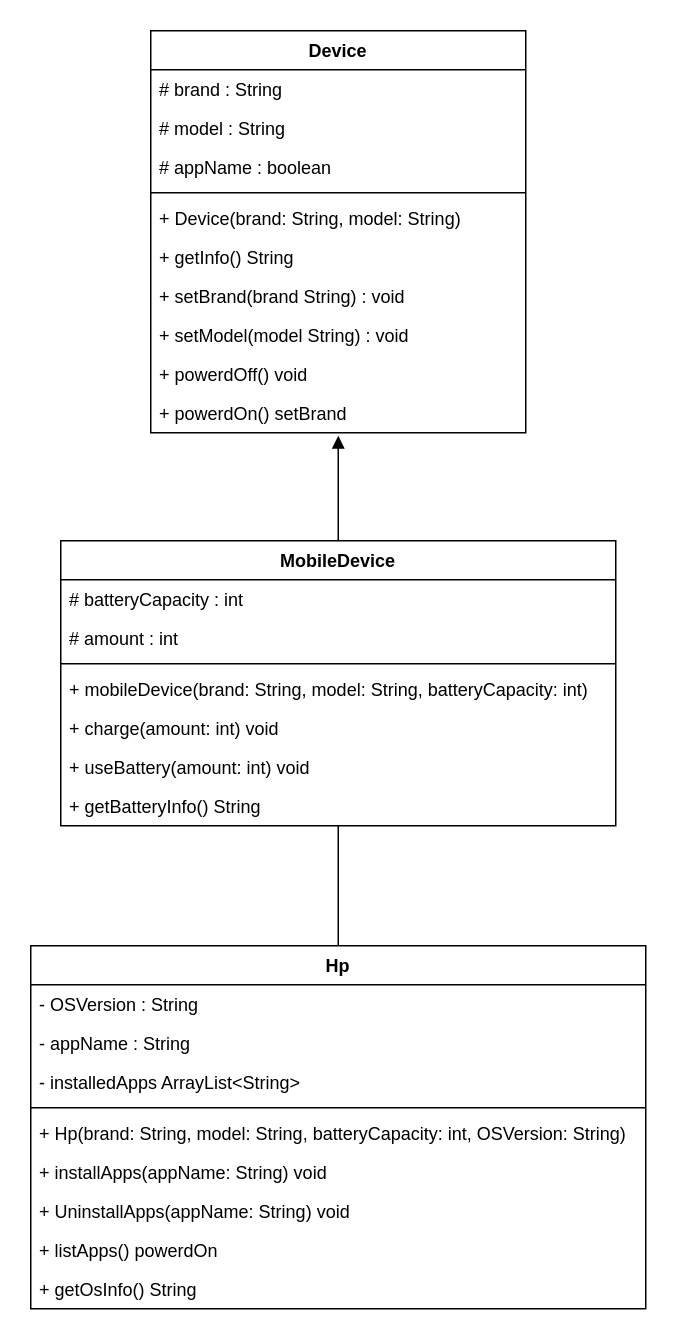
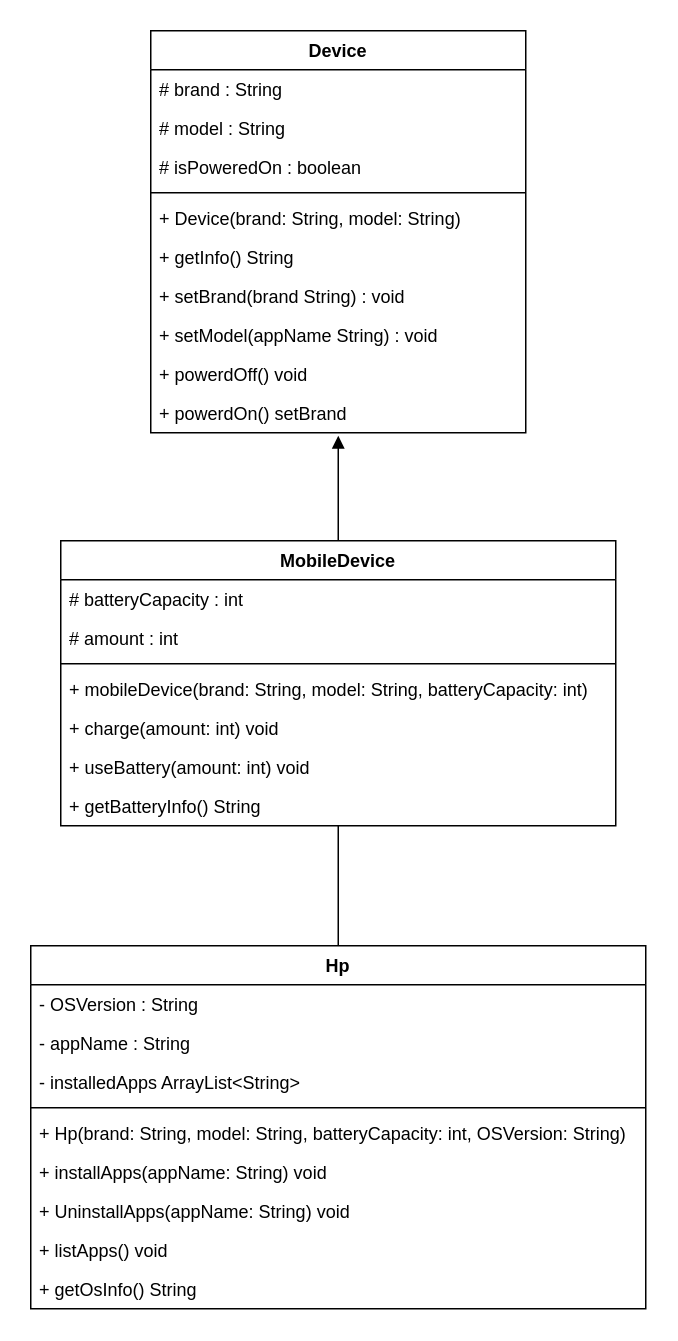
node "# appName : boolean": label "# appName : boolean" -> "# isPoweredOn : boolean"
node "+ setModel(model String) : void": label "+ setModel(model String) : void" -> "+ setModel(appName String) : void"
node "+ listApps() powerdOn": label "+ listApps() powerdOn" -> "+ listApps() void"
